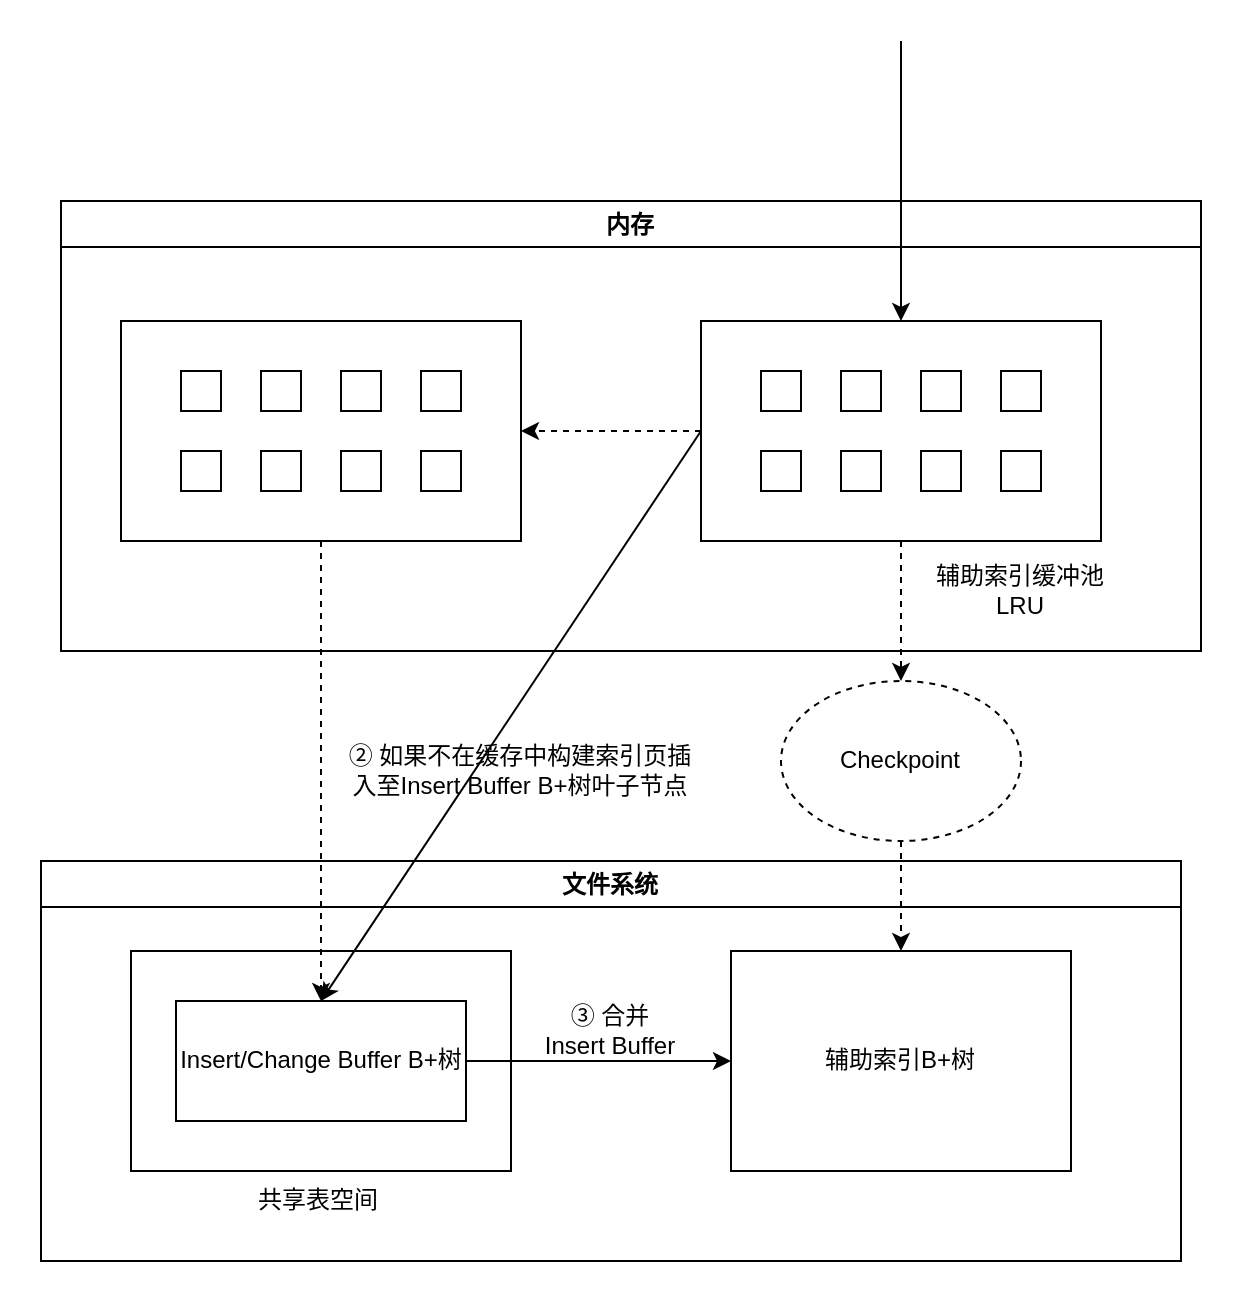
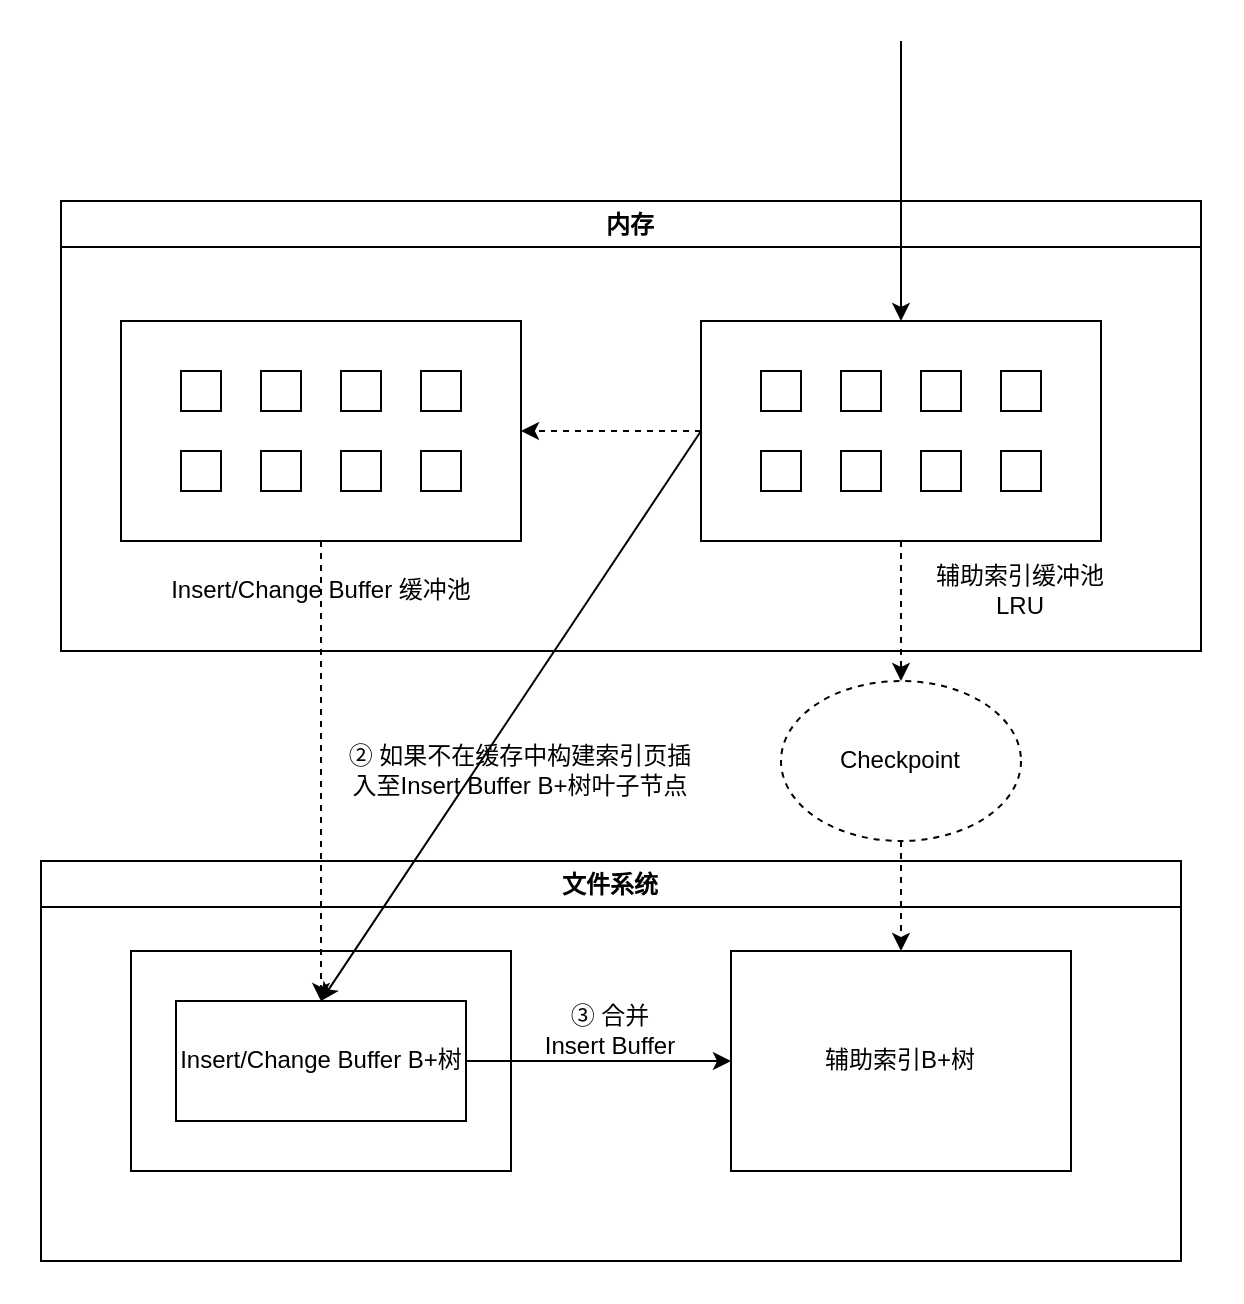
node "Insert/Change Buffer 缓冲池": added
node "共享表空间": removed
